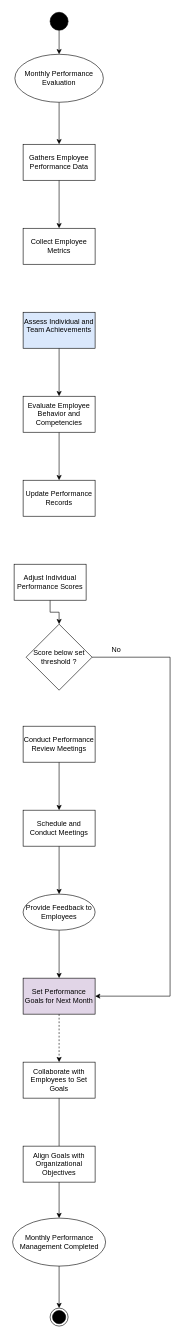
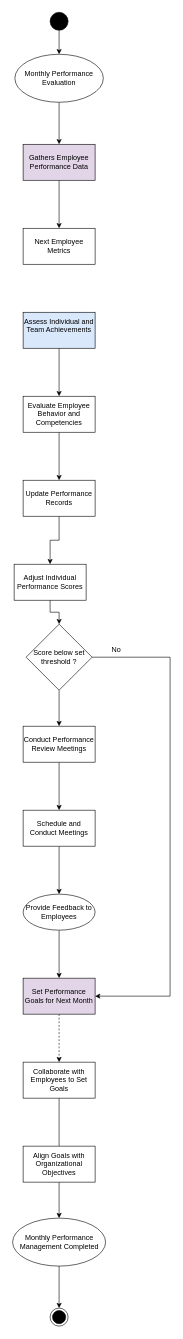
node "Gathers Employee Performance Data": fillcolor #ffffff -> #e1d5e7
node "Collect Employee Metrics": label "Collect Employee Metrics" -> "Next Employee Metrics"
edge "Update Performance Records" -> "Adjust Individual Performance Scores": added
edge "Score below set threshold ?" -> "Conduct Performance Review Meetings": added
